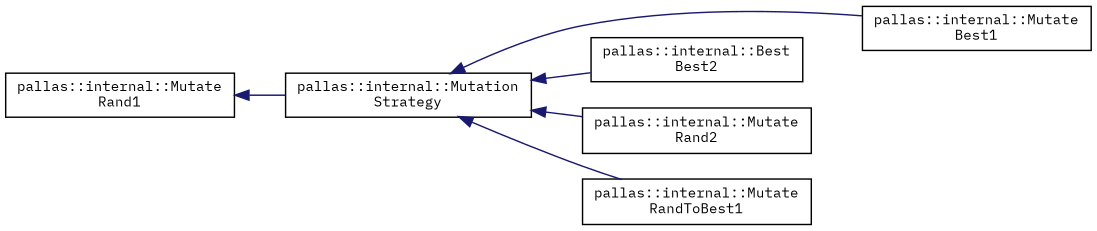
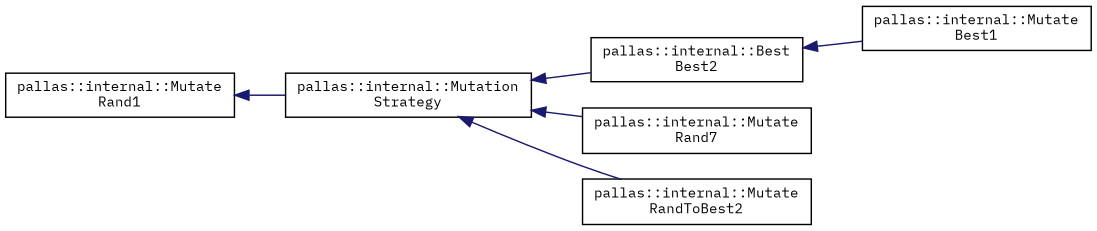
edge "pallas::internal::Mutate Best1" -> "pallas::internal::Mutation Strategy": now "pallas::internal::Mutate Best1" -> "pallas::internal::Best Best2"
node "pallas::internal::Mutate Rand2": label "pallas::internal::Mutate Rand2" -> "pallas::internal::Mutate Rand7"
node "pallas::internal::Mutate RandToBest1": label "pallas::internal::Mutate RandToBest1" -> "pallas::internal::Mutate RandToBest2"
